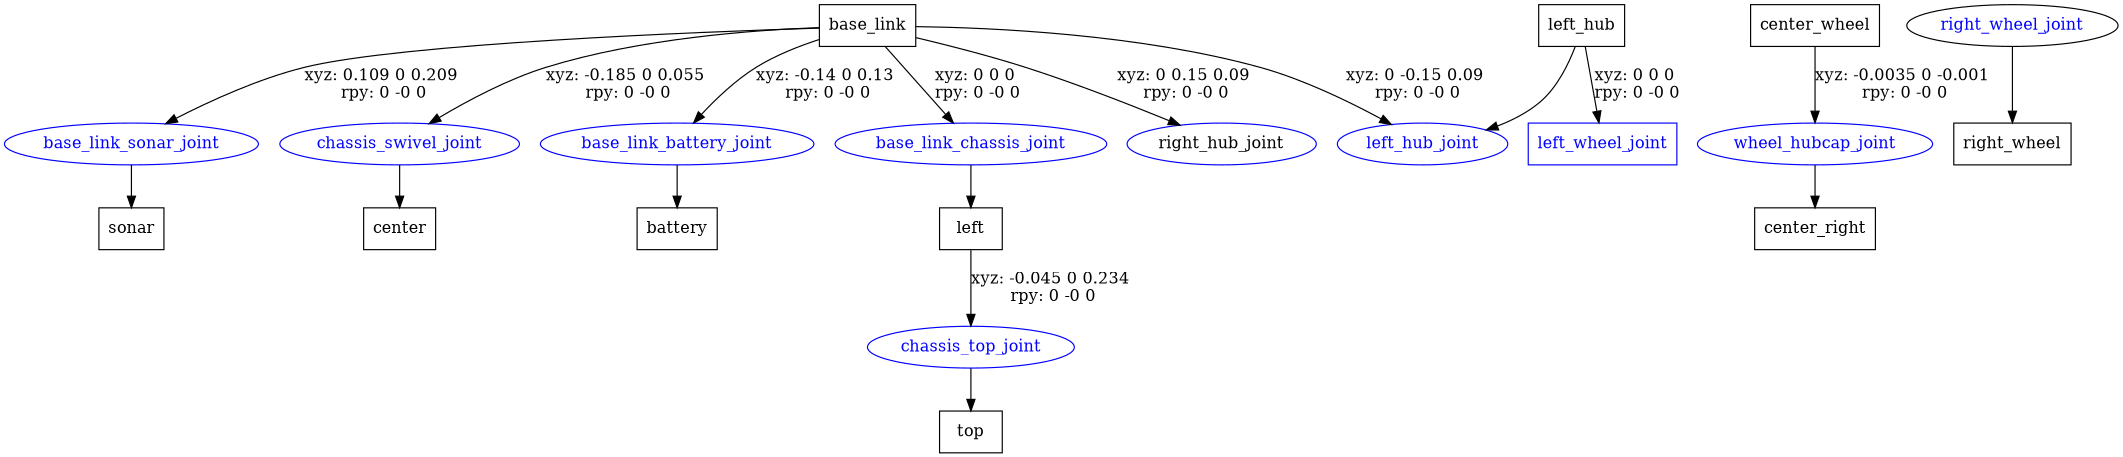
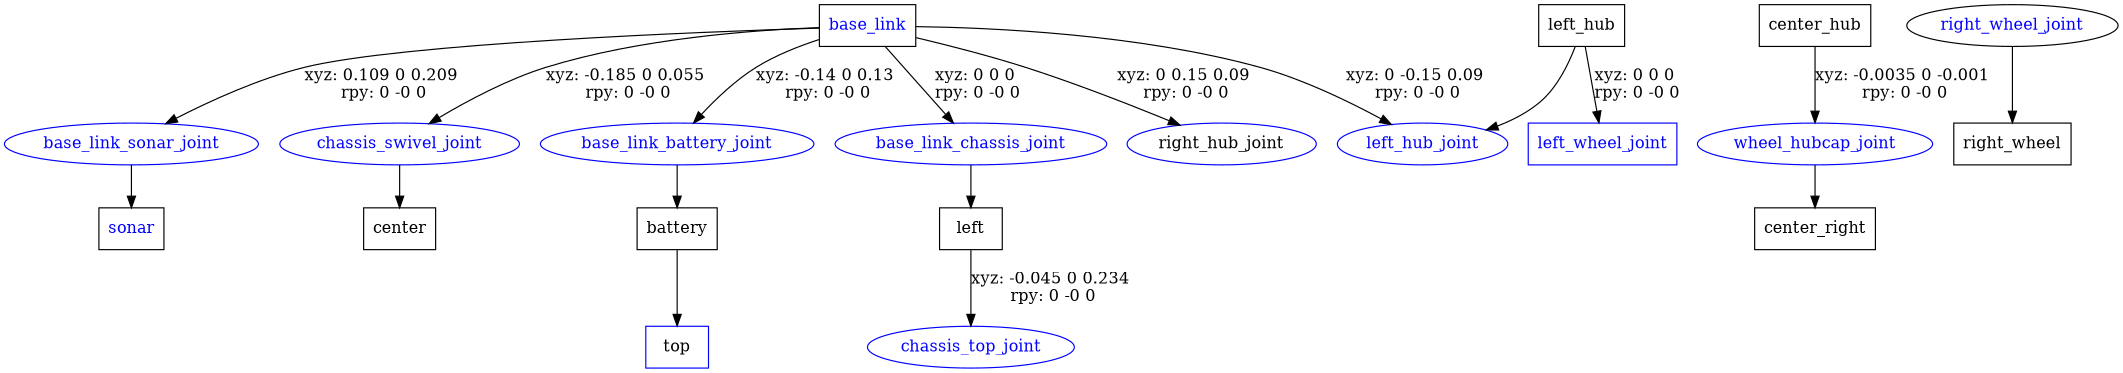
node "base_link": fontcolor black -> blue
node "center_wheel": label "center_wheel" -> "center_hub"
node "sonar": fontcolor black -> blue
edge "chassis_top_joint" -> "top": now "battery" -> "top"
node "top": color black -> blue
